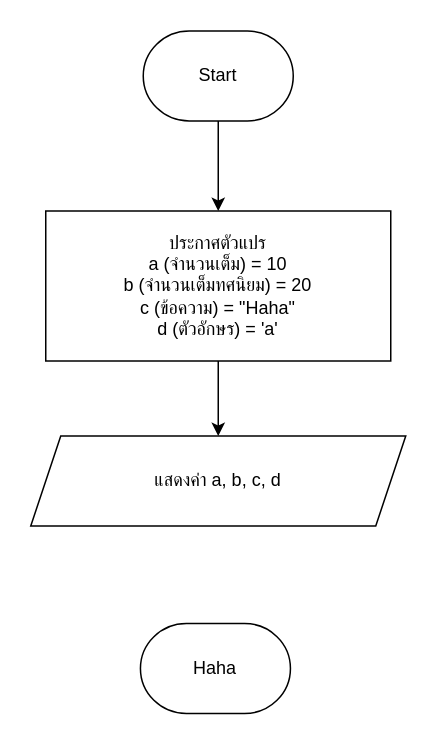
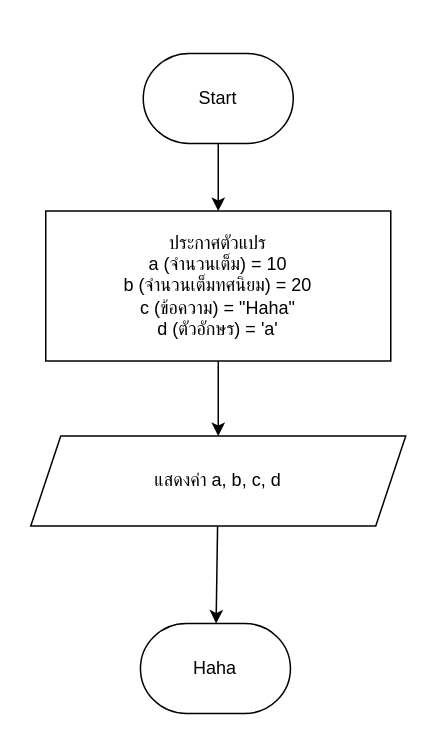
node "Start": moved (218, 76) -> (218, 98)
edge "แสดงค่า a, b, c, d" -> "Haha": added
